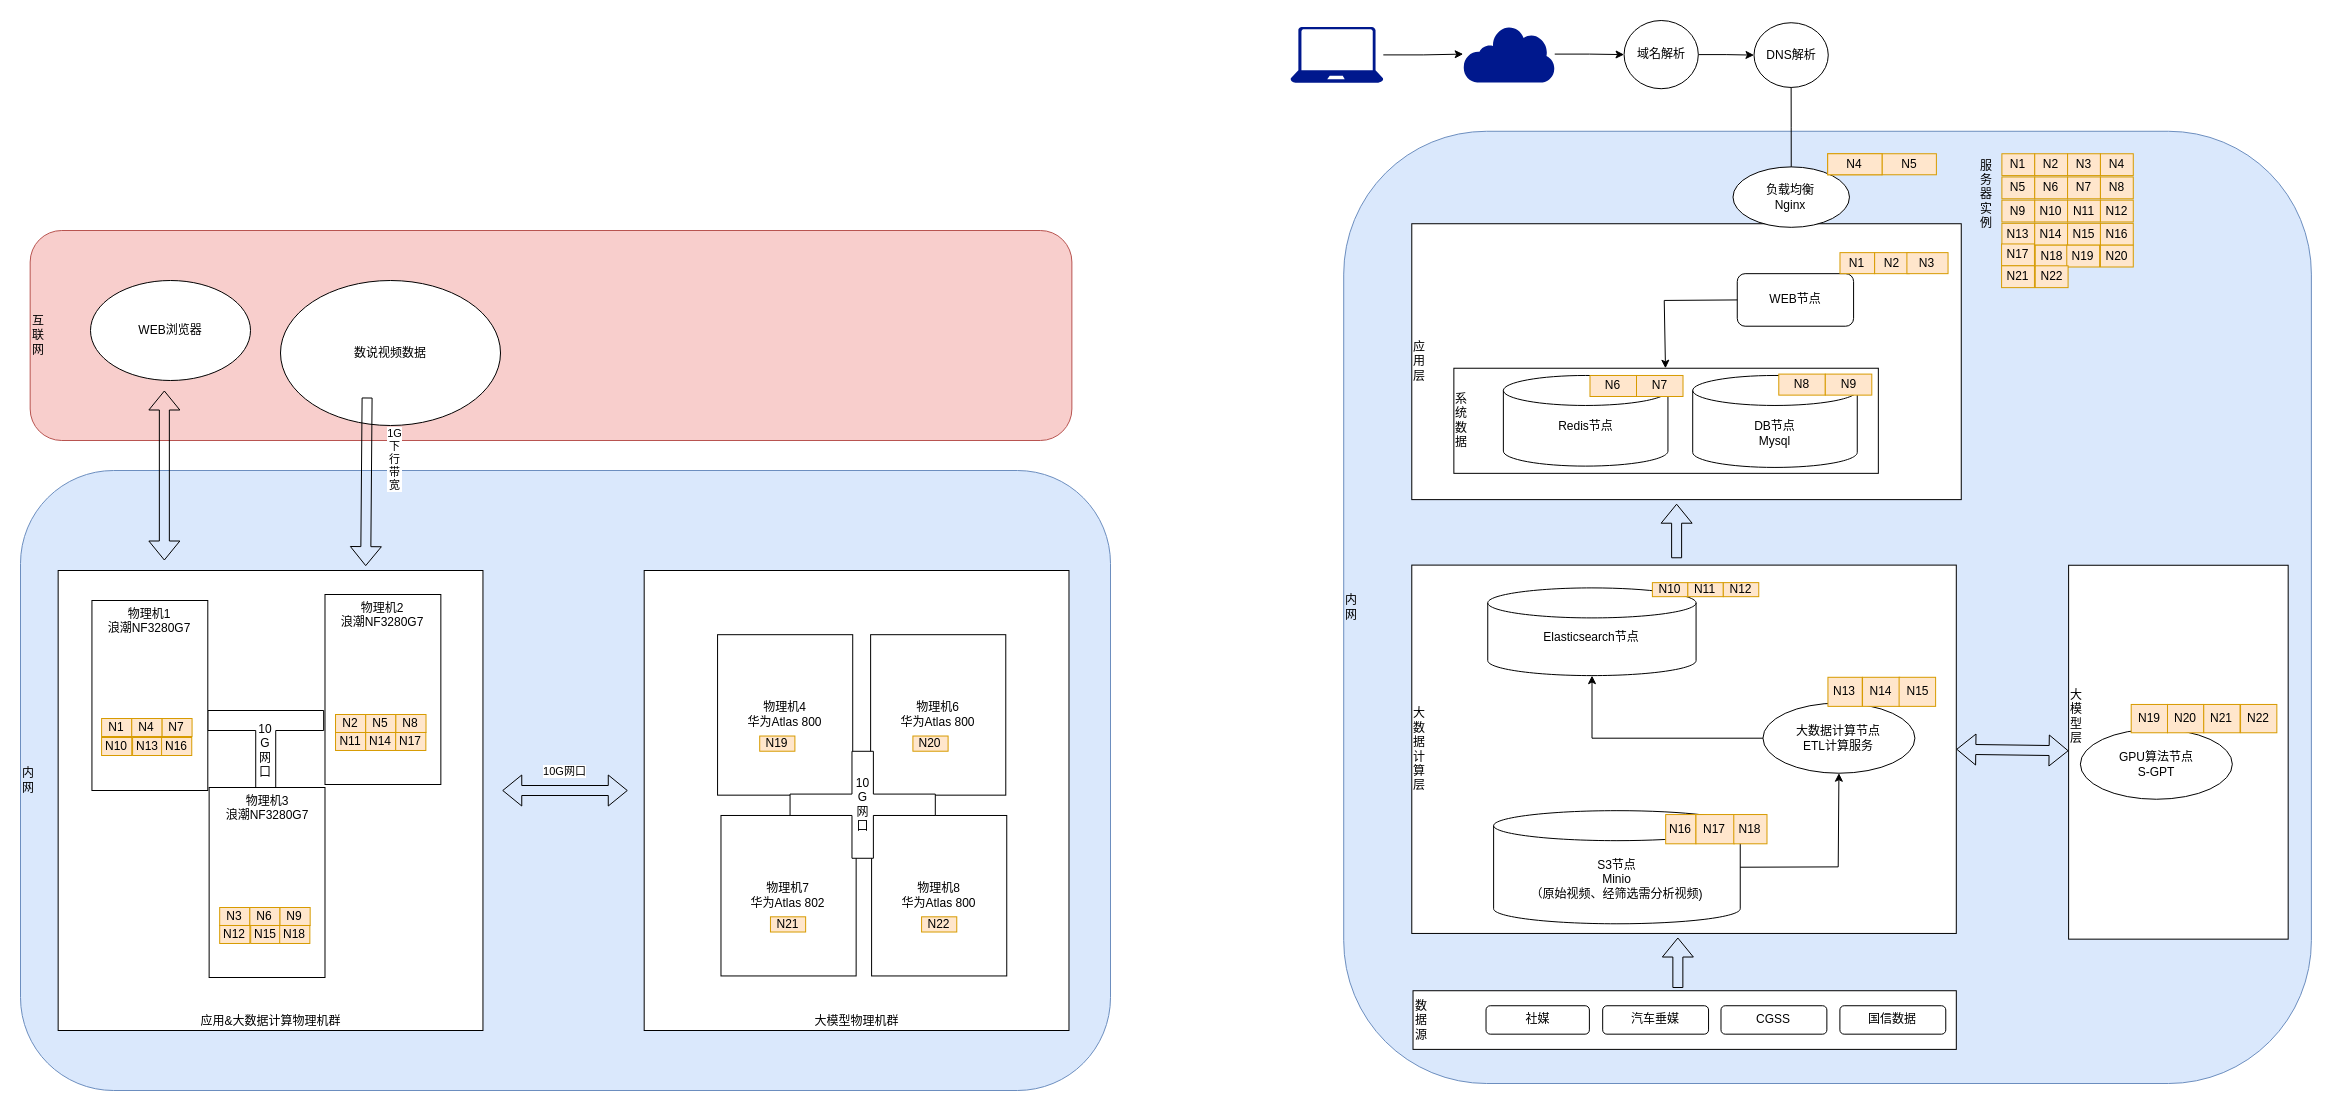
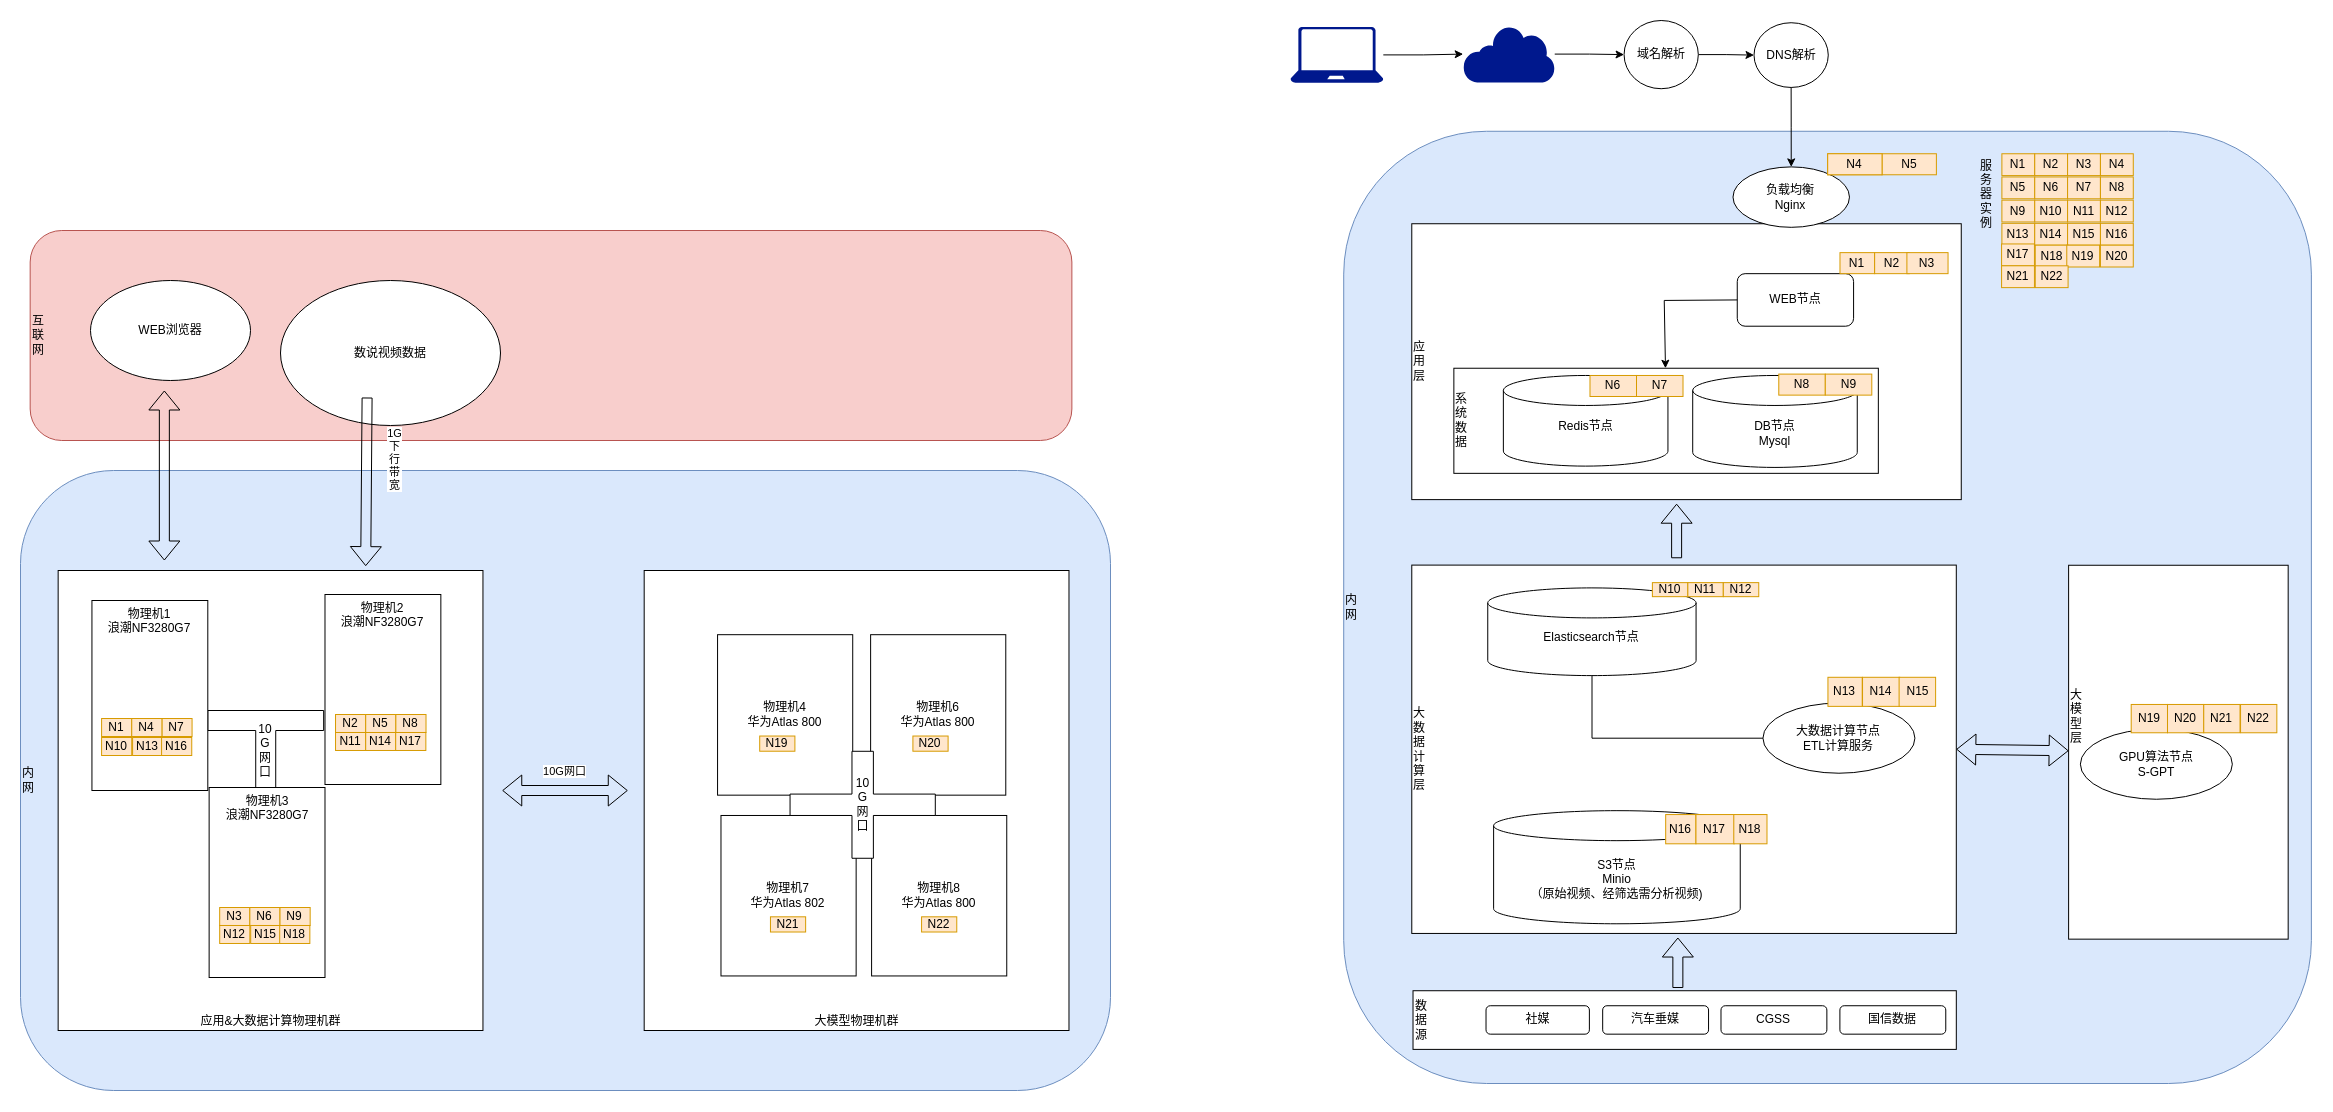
edge "DNS解析" -- "负载均衡 Nginx": arrowhead none -> classic
edge "大数据计算节点 ETL计算服务" -> "Elasticsearch节点": arrowhead classic -> none
edge "S3节点 Minio （原始视频、经筛选需分析视频)" -> "大数据计算节点 ETL计算服务": removed
